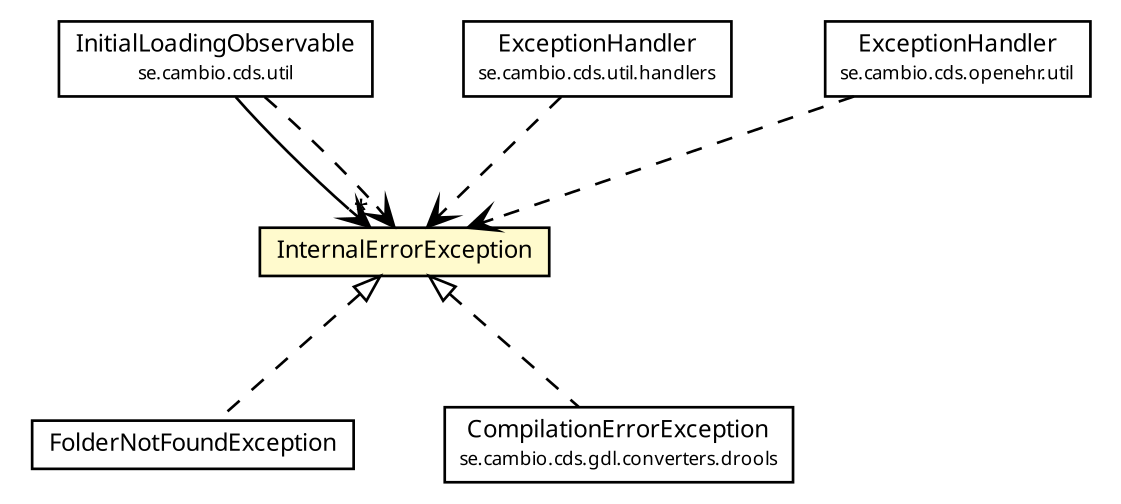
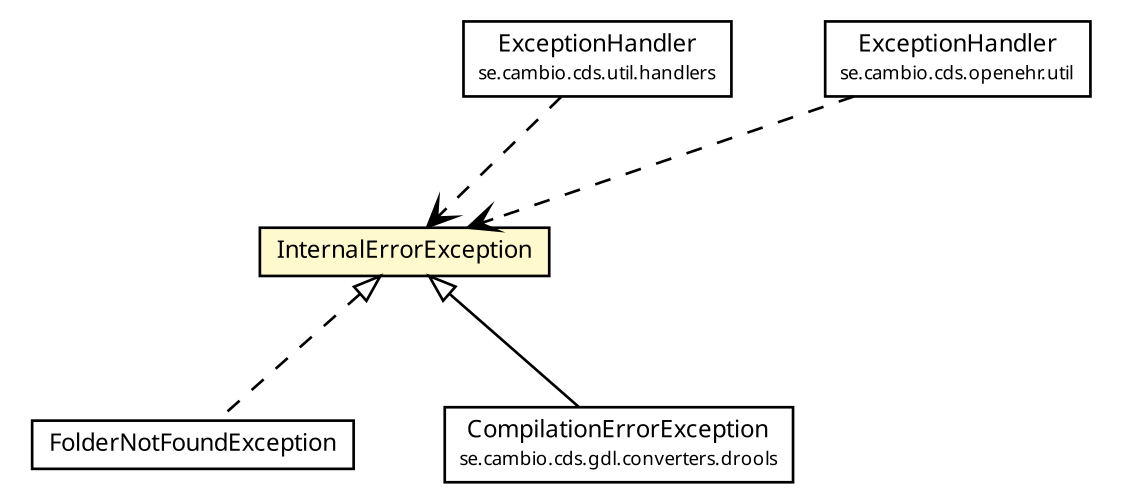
node "InitialLoadingObservable": removed
edge "CompilationErrorException" -> "InternalErrorException": style dashed -> solid
